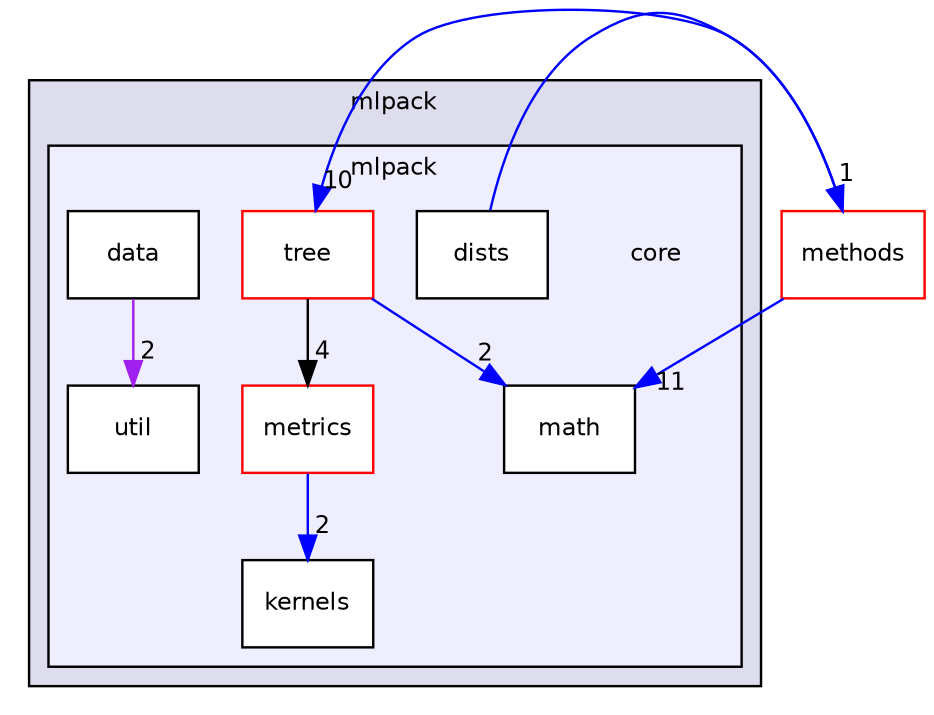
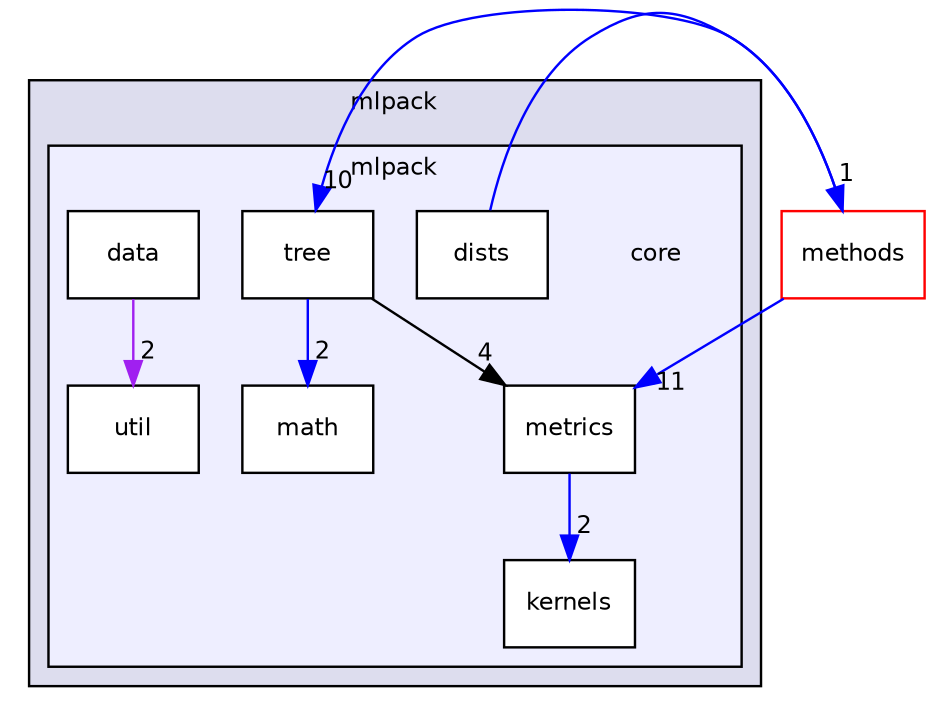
node "tree": color red -> black
edge "methods" -> "math": now "methods" -> "metrics"
node "metrics": color red -> black
